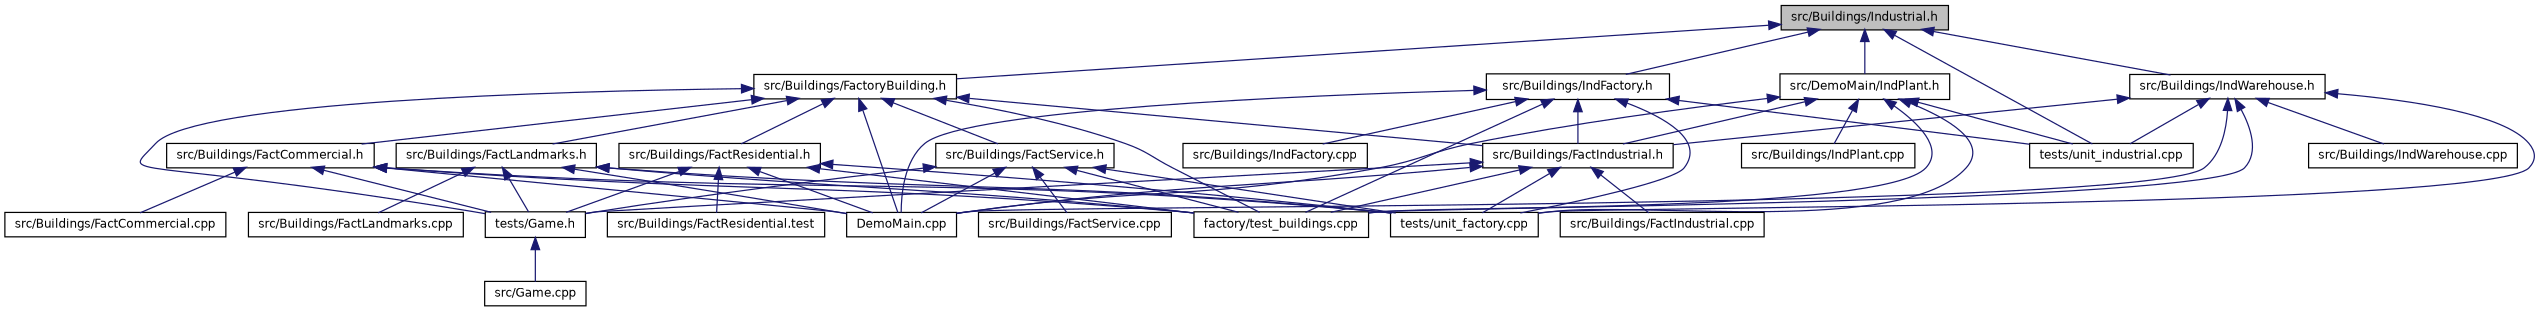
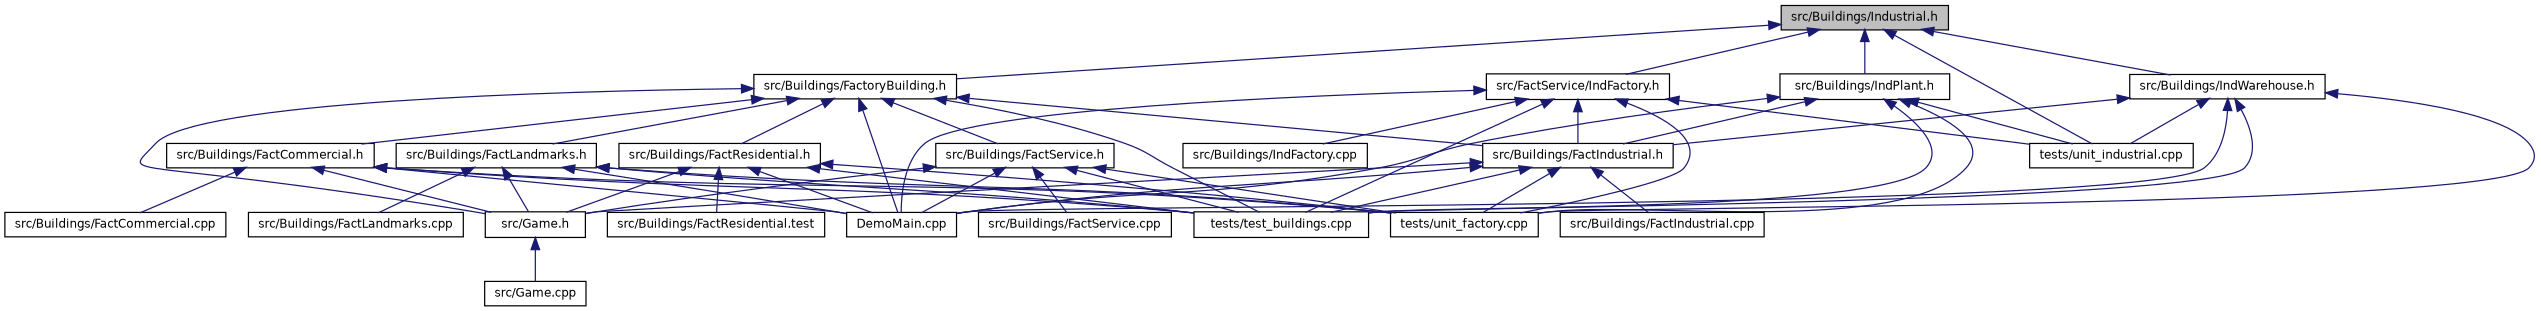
node "src/Buildings/IndFactory.h": label "src/Buildings/IndFactory.h" -> "src/FactService/IndFactory.h"
node "src/DemoMain/IndPlant.h": label "src/DemoMain/IndPlant.h" -> "src/Buildings/IndPlant.h"
node "src/Buildings/IndPlant.cpp": removed
node "src/Buildings/IndWarehouse.cpp": removed
node "tests/Game.h": label "tests/Game.h" -> "src/Game.h"
node "factory/test_buildings.cpp": label "factory/test_buildings.cpp" -> "tests/test_buildings.cpp"
